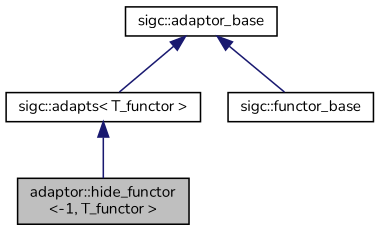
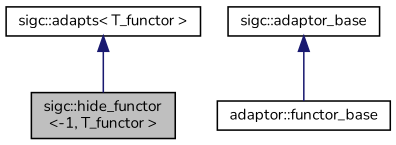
edge "sigc::adapts< T_functor >" -> "sigc::adaptor_base": removed
node "sigc::functor_base": label "sigc::functor_base" -> "adaptor::functor_base"
node "adaptor::hide_functor <-1, T_functor >": label "adaptor::hide_functor <-1, T_functor >" -> "sigc::hide_functor <-1, T_functor >"
